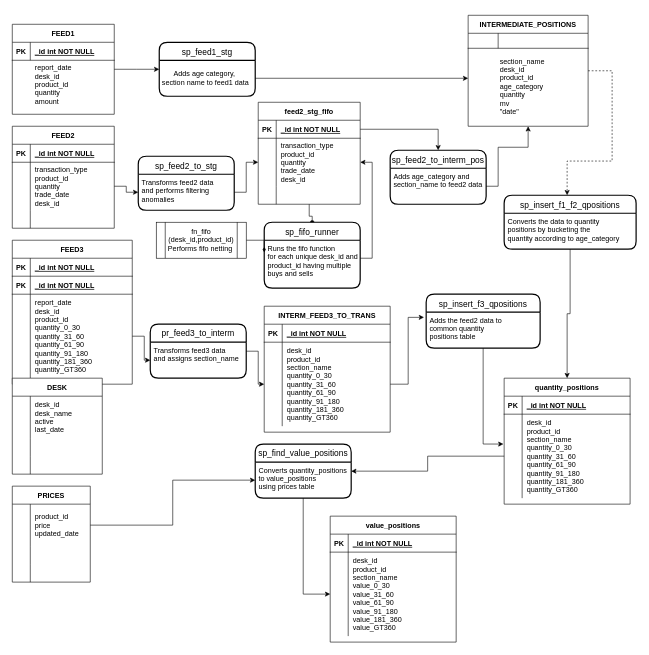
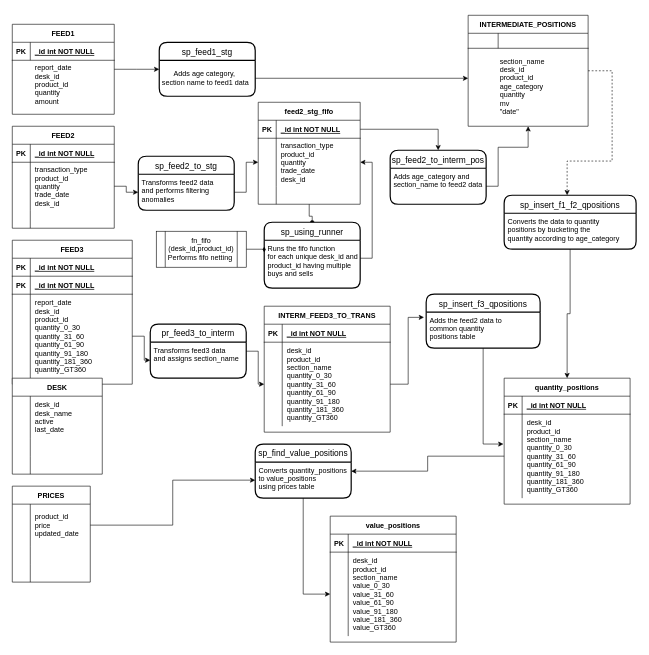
node "sp_fifo_runner": label "sp_fifo_runner" -> "sp_using_runner"
node "fn_fifo(desk_id,product_id) Performs fifo netting": moved (201, 240) -> (201, 249)
